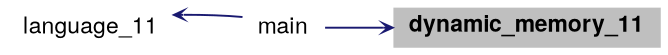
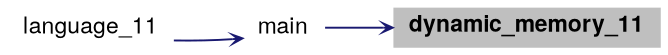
edge "main" -> "language_11": reversed
